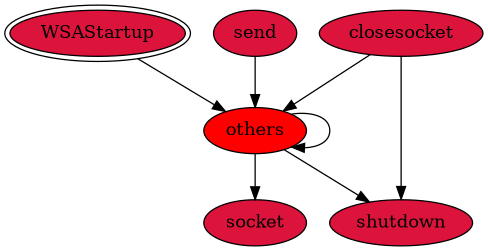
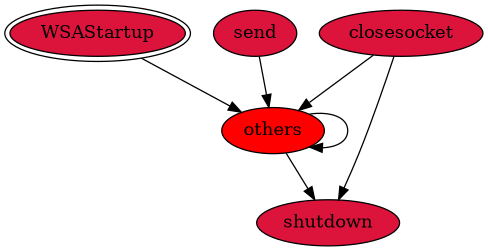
node "socket": removed
